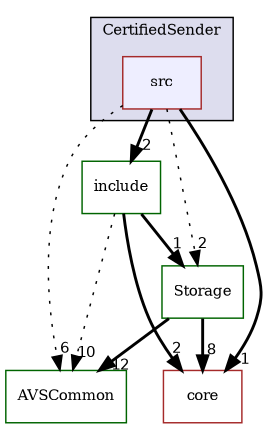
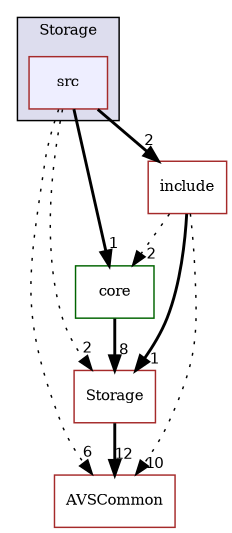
cluster "CertifiedSender": label "CertifiedSender" -> "Storage"
node "include": color darkgreen -> brown
edge "include" -> "core": style bold -> dotted
node "Storage": color darkgreen -> brown
edge "Storage" -> "core": reversed
node "AVSCommon": color darkgreen -> brown
node "core": color brown -> darkgreen
